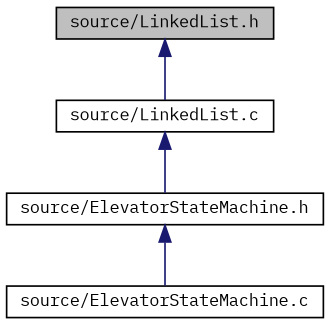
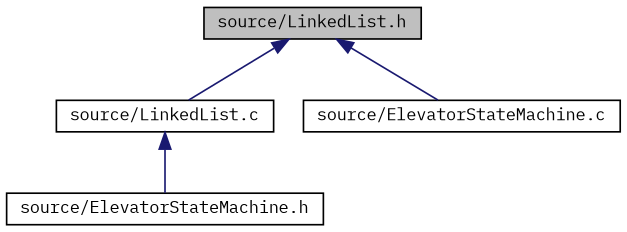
edge "source/ElevatorStateMachine.c" -> "source/ElevatorStateMachine.h": now "source/ElevatorStateMachine.c" -> "source/LinkedList.h"
